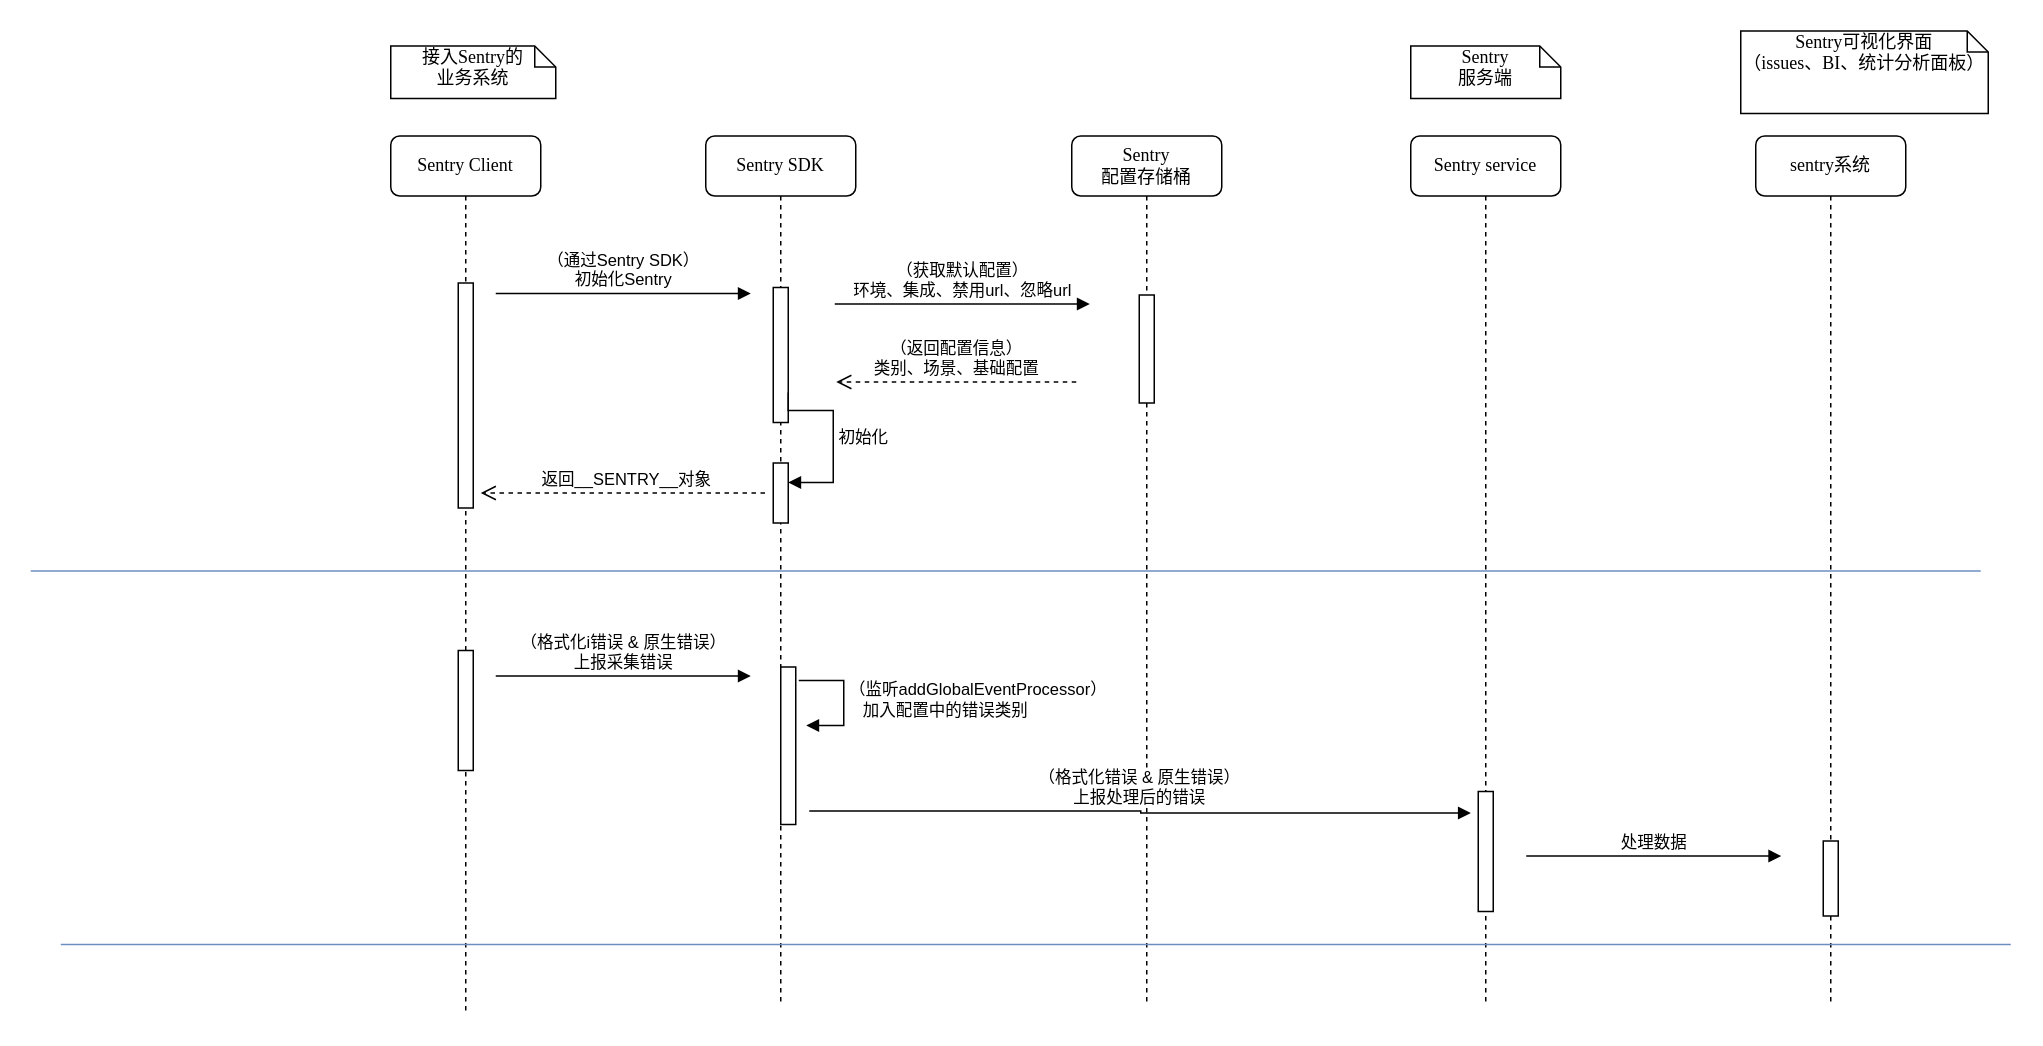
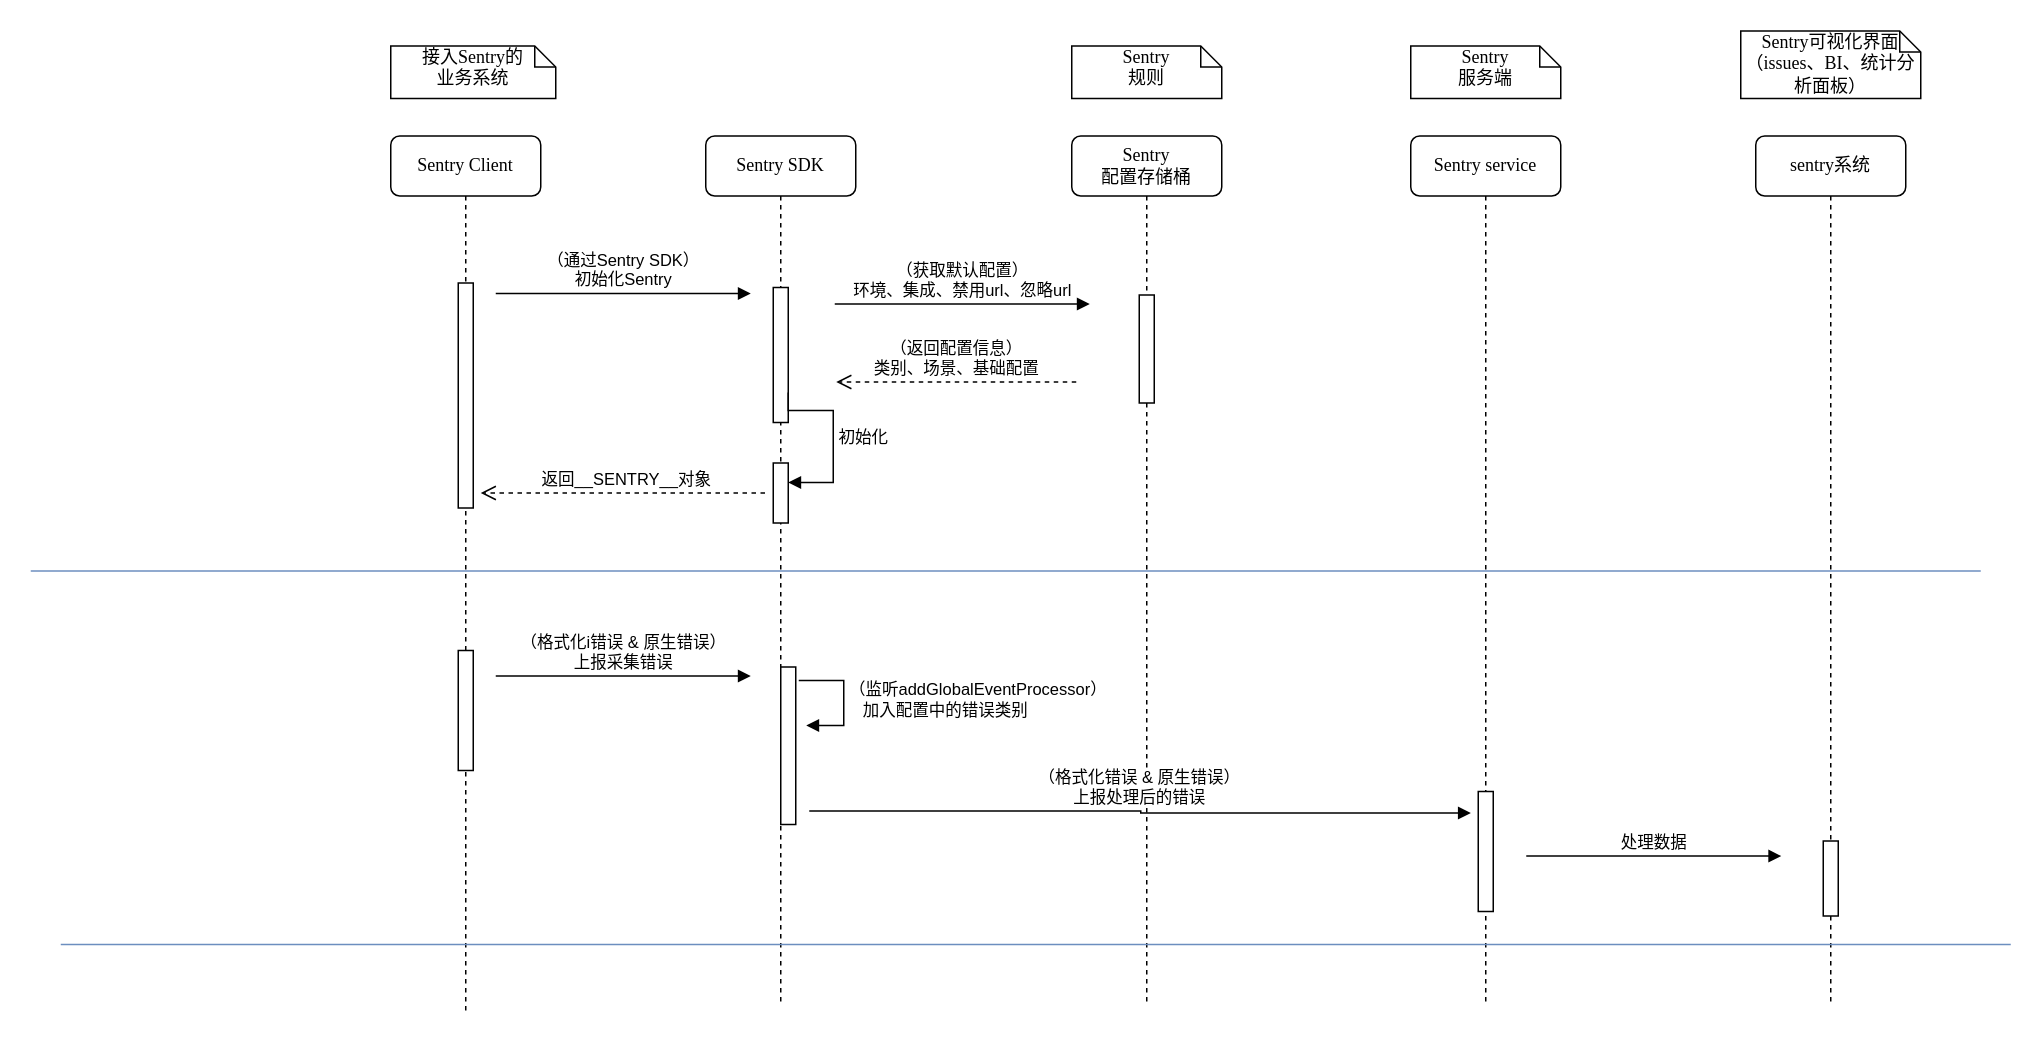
node "Sentry 规则": added
node "Sentry可视化界面 （issues、BI、统计分析面板）": size 248x83 -> 180x68
